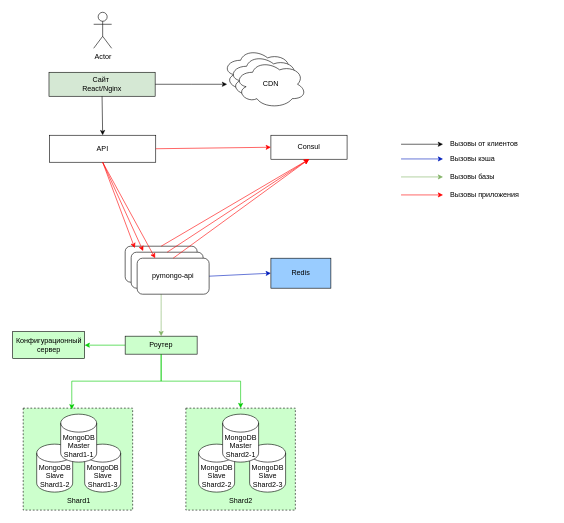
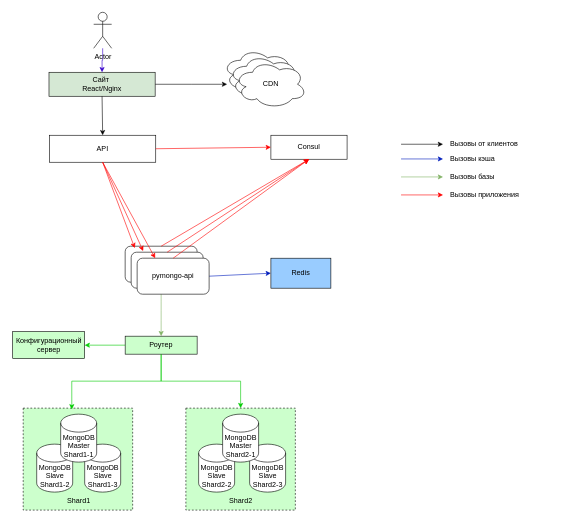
edge "Actor" -> "Сайт React/Nginx": added
